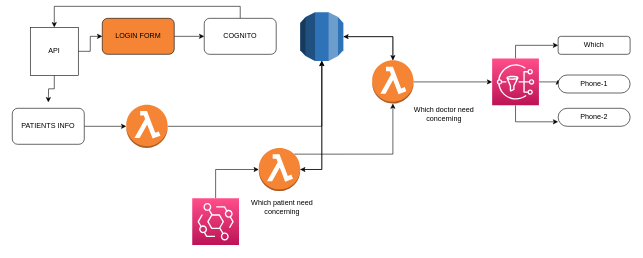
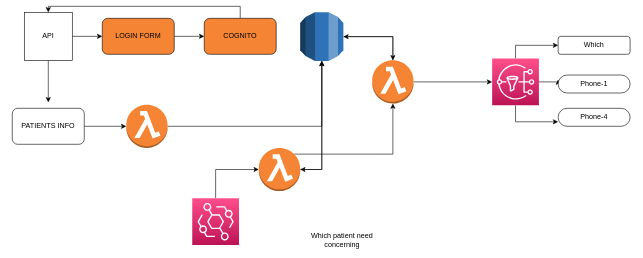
node "COGNITO": fillcolor #ffffff -> #f58534
node "API": moved (54, 51) -> (48, 36)
node "Which doctor need concerning": removed
node "Phone-2": label "Phone-2" -> "Phone-4"
node "Which patient need concerning": moved (282, 207) -> (342, 240)
